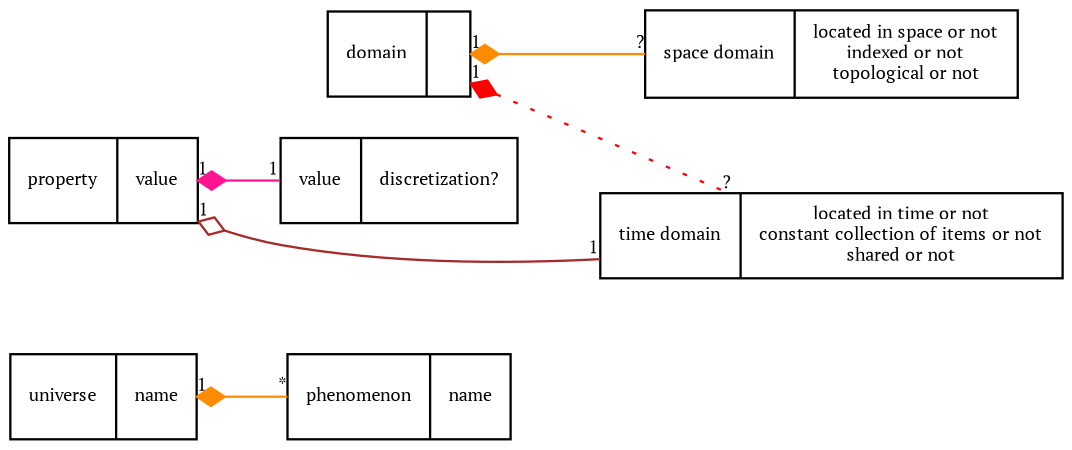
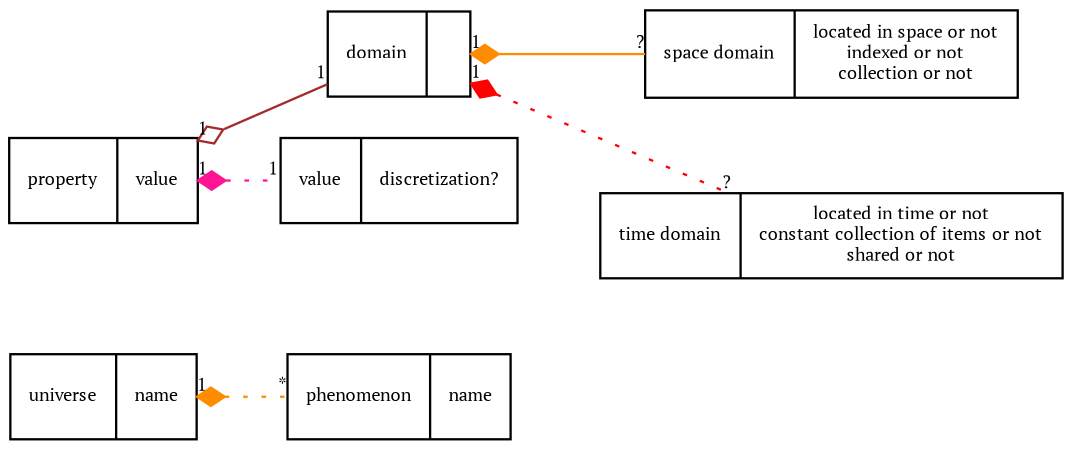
node "space domain": text "topological or not" -> "collection or not"
edge "property" -- "value": style solid -> dotted
edge "property" -- "time domain": now "property" -- "domain"
edge "universe" -- "phenomenon": style solid -> dotted
